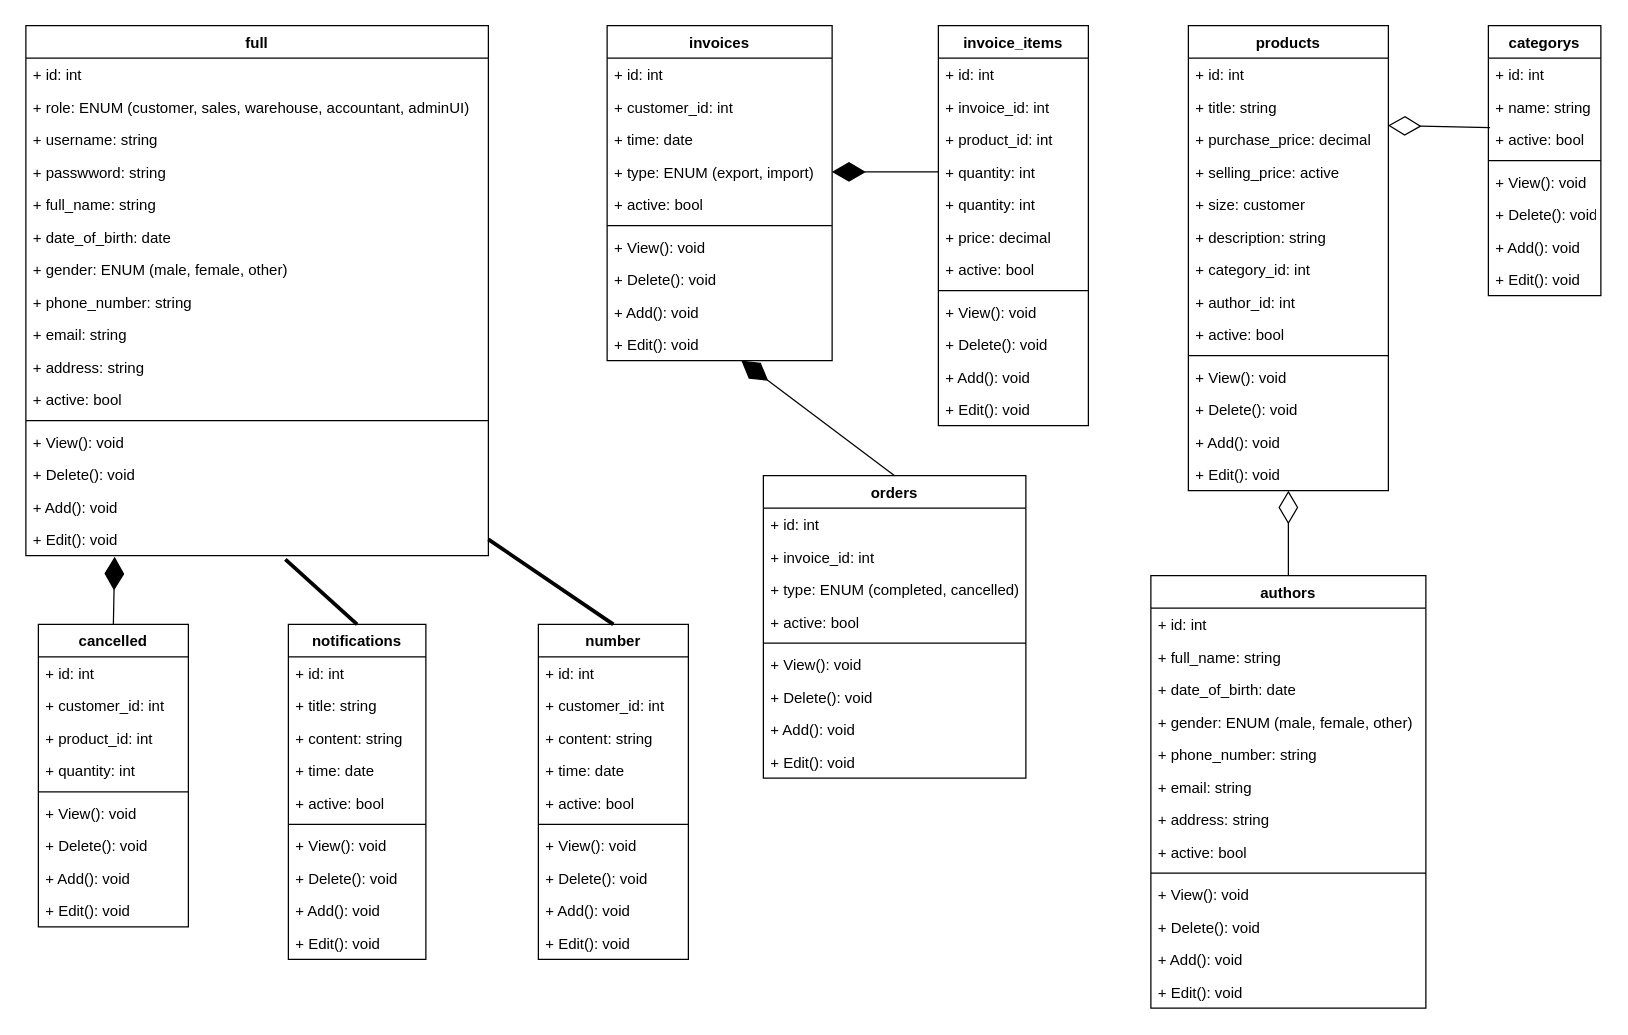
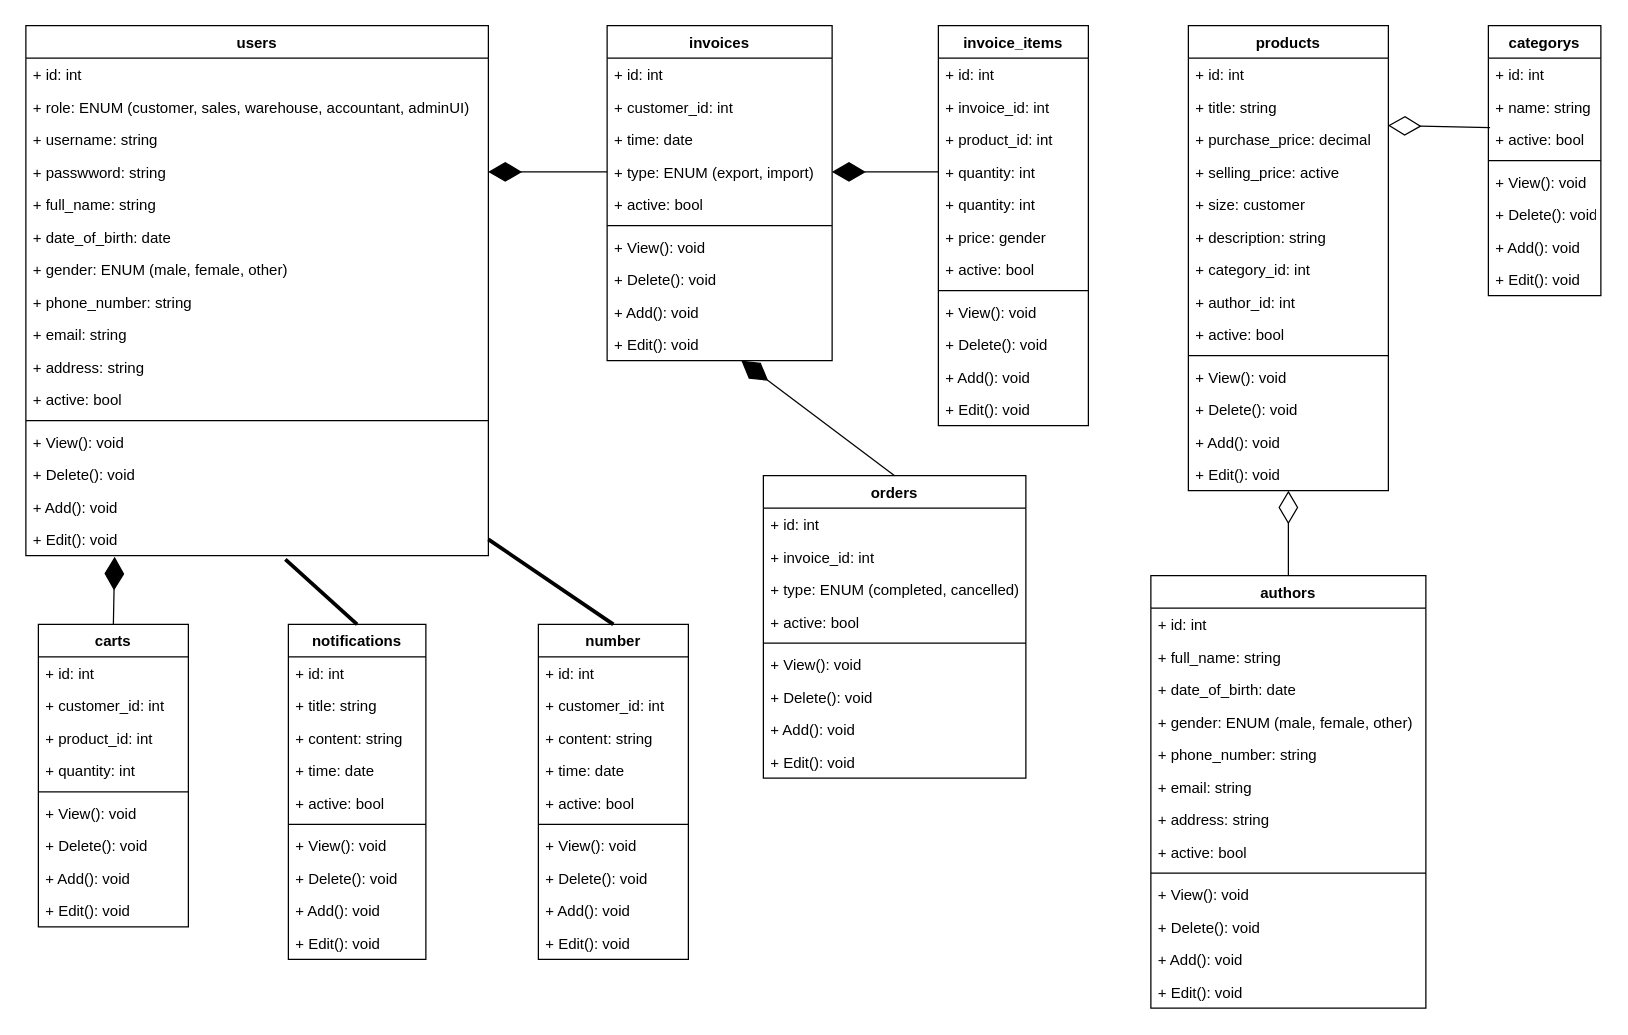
node "full": label "full" -> "users"
edge "+ type: ENUM (export, import)" -> "+ passwword: string": added
node "+ price: decimal": label "+ price: decimal" -> "+ price: gender"
node "cancelled": label "cancelled" -> "carts"
